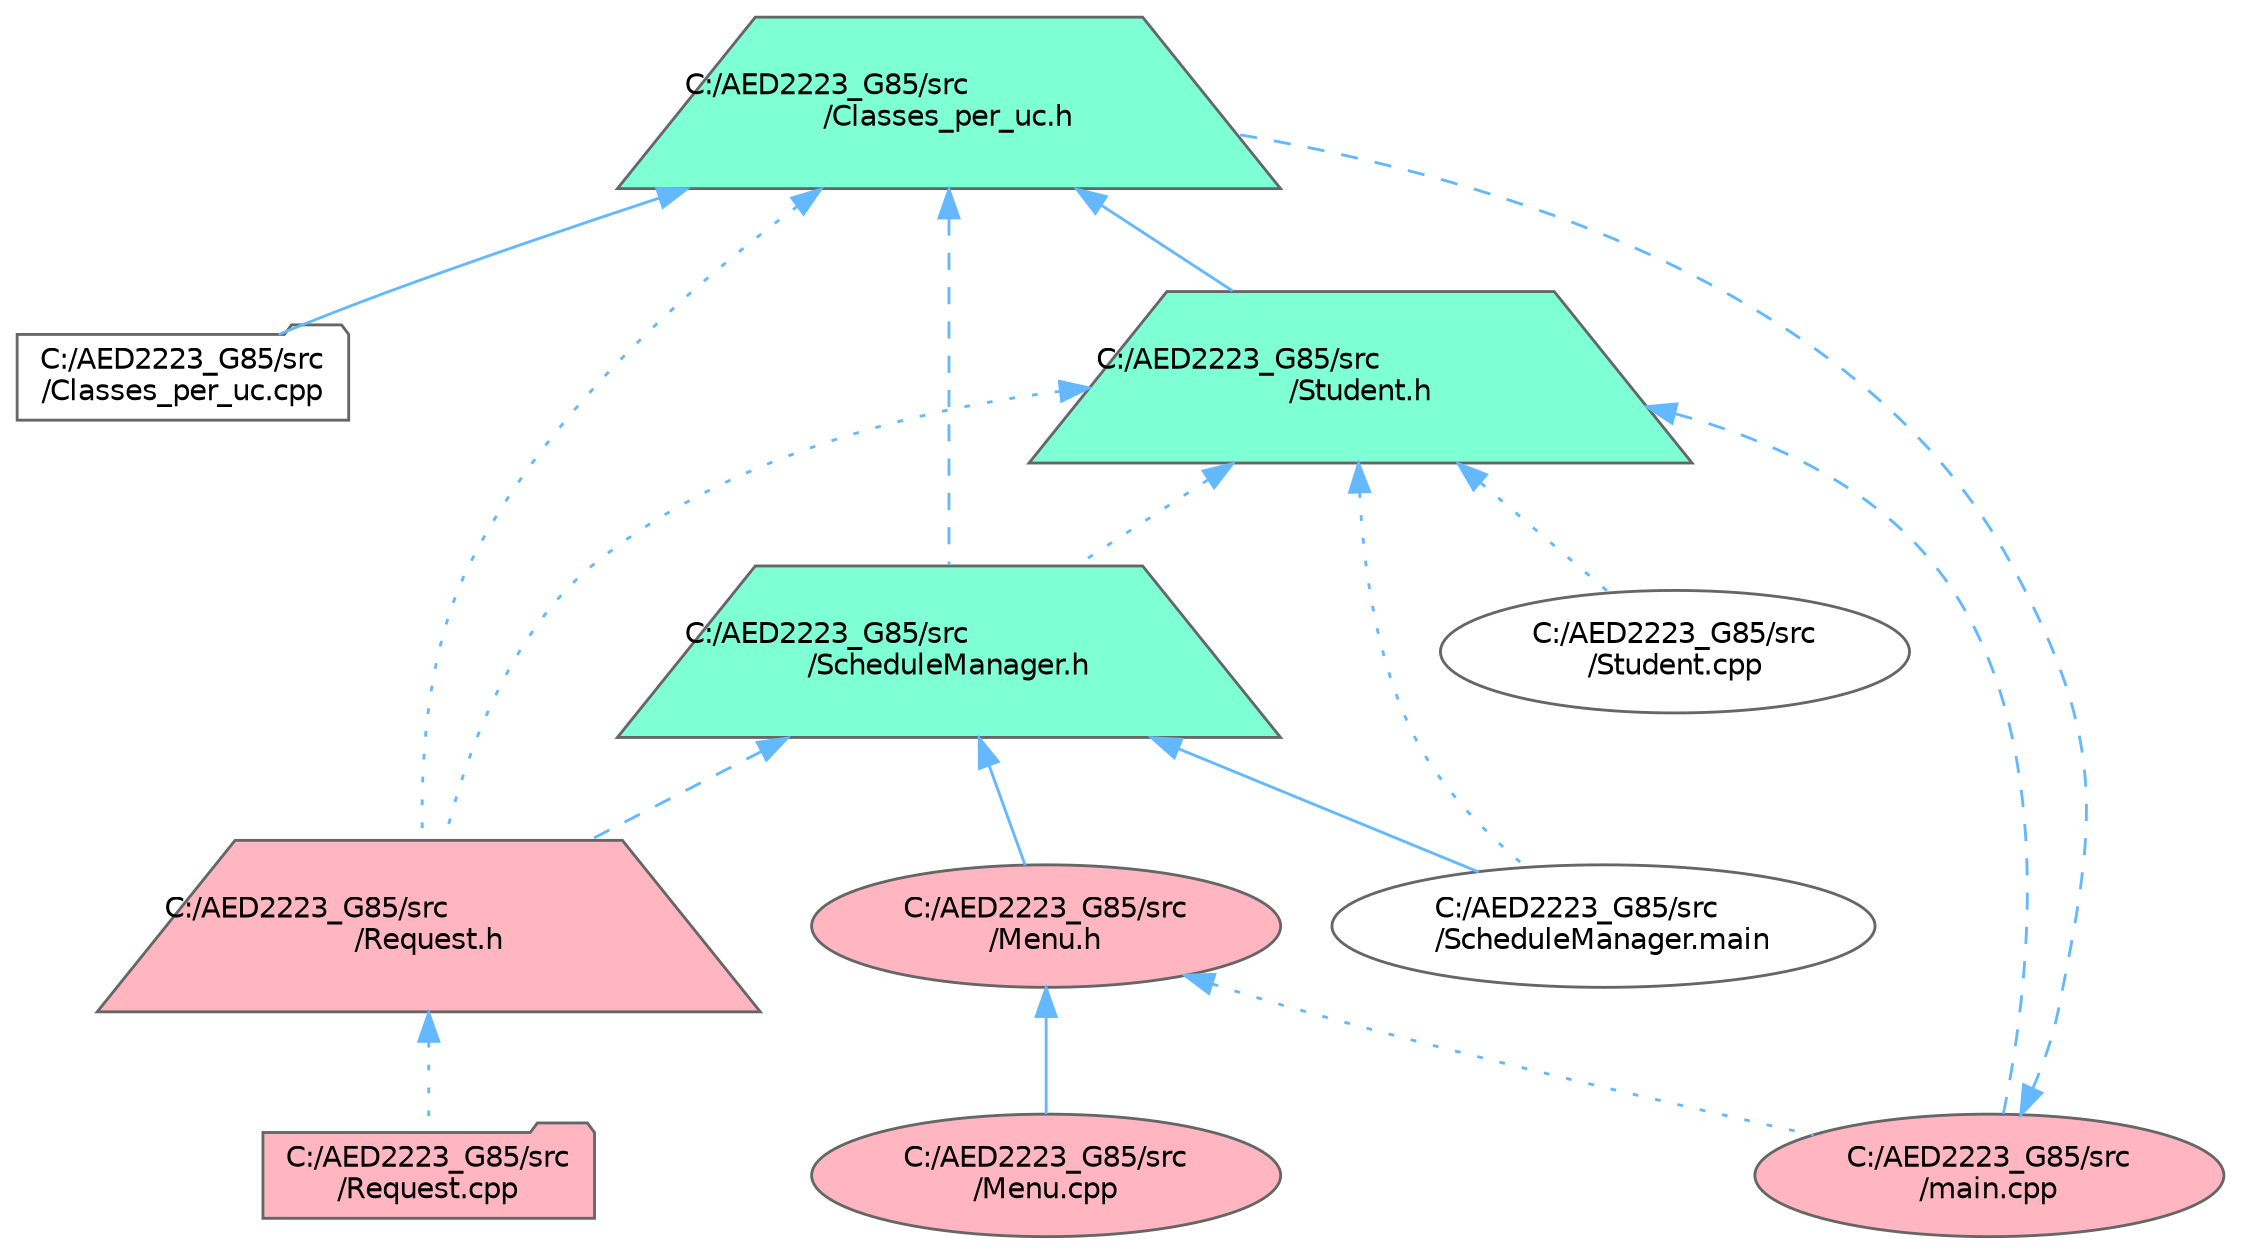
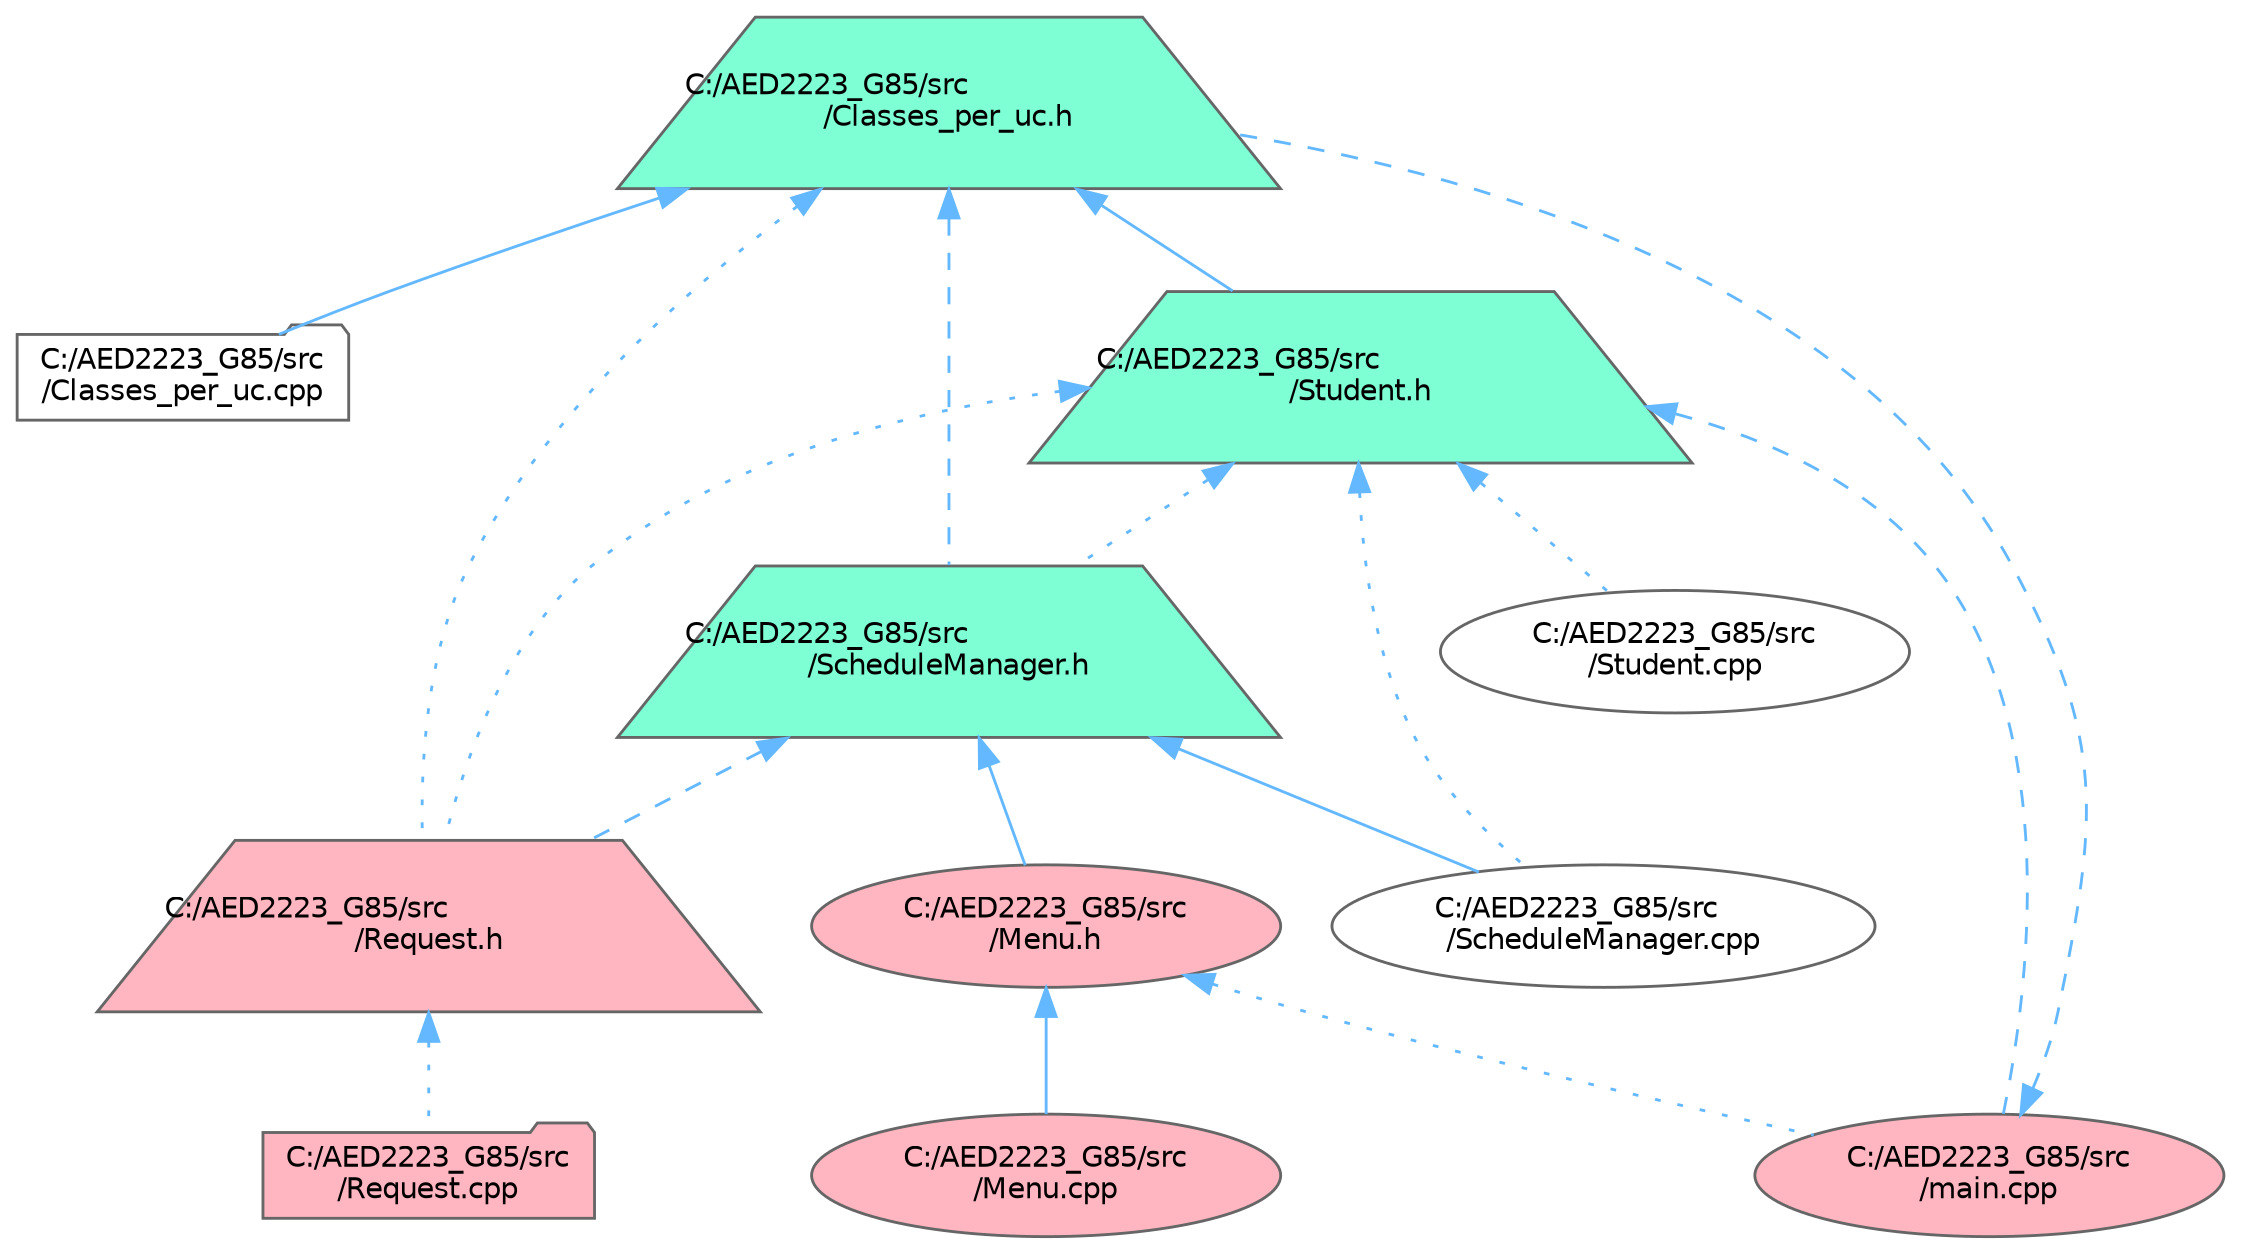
node "C:/AED2223_G85/src /ScheduleManager.main": label "C:/AED2223_G85/src /ScheduleManager.main" -> "C:/AED2223_G85/src /ScheduleManager.cpp"
